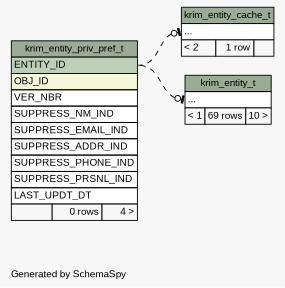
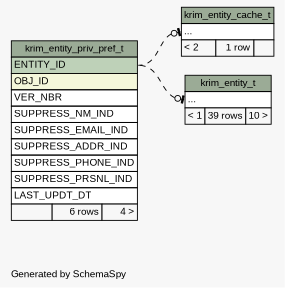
node "krim_entity_t": text "69 rows" -> "39 rows"
node "krim_entity_priv_pref_t": text "0 rows" -> "6 rows"
